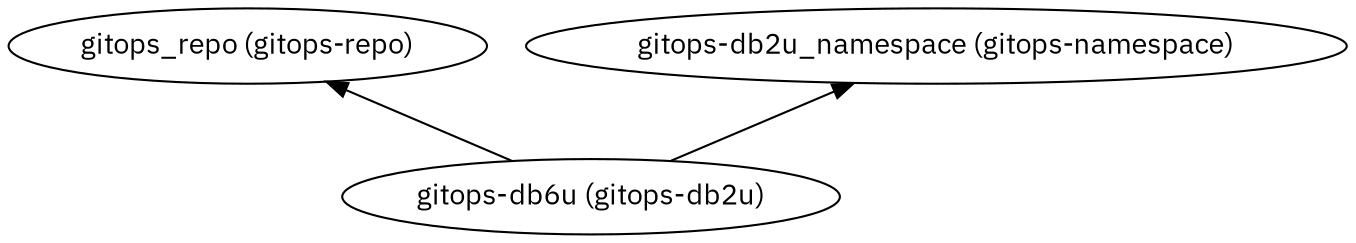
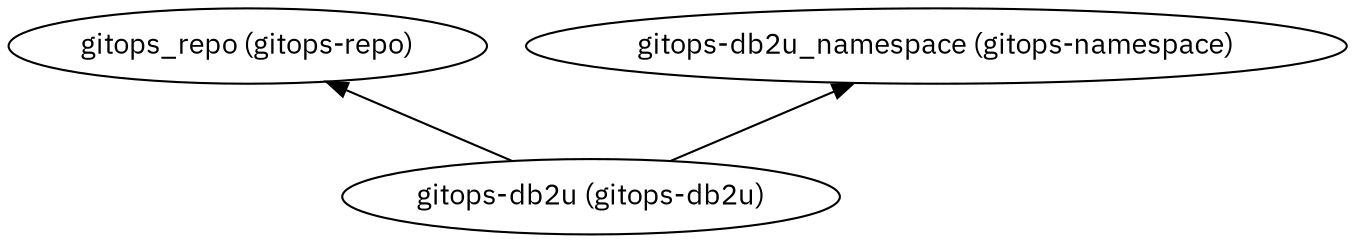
node "gitops-db6u (gitops-db2u)": label "gitops-db6u (gitops-db2u)" -> "gitops-db2u (gitops-db2u)"
